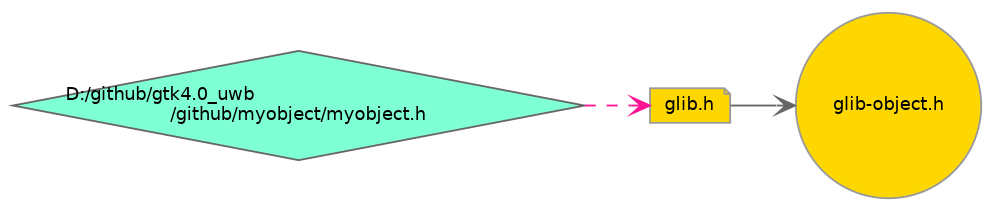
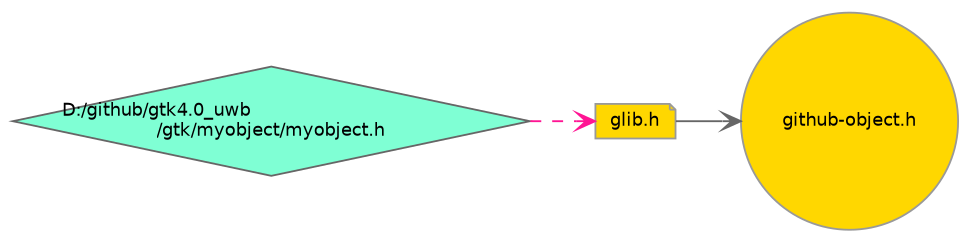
node "D:/github/gtk4.0_uwb /github/myobject/myobject.h": label "D:/github/gtk4.0_uwb /github/myobject/myobject.h" -> "D:/github/gtk4.0_uwb /gtk/myobject/myobject.h"
node "glib-object.h": label "glib-object.h" -> "github-object.h"
